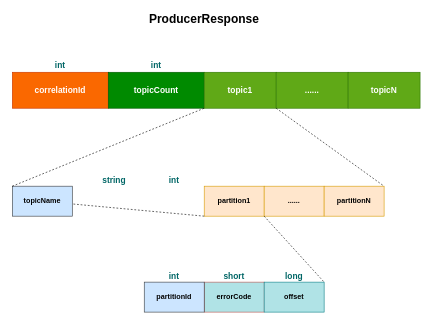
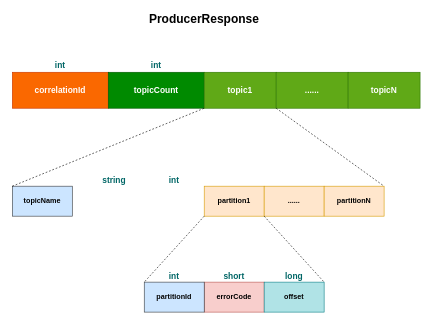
edge "topicName" -- "partition1": now "partitionId" -- "partition1"
node "errorCode": fillcolor #b0e3e6 -> #f8cecc
